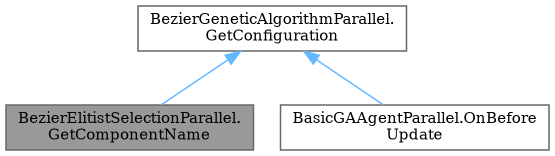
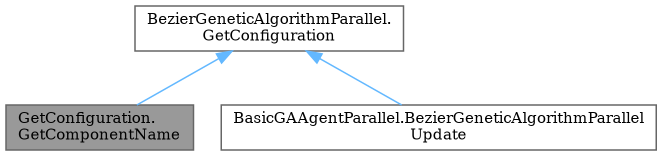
node "BezierElitistSelectionParallel. GetComponentName": label "BezierElitistSelectionParallel. GetComponentName" -> "GetConfiguration. GetComponentName"
node "BasicGAAgentParallel.OnBefore Update": label "BasicGAAgentParallel.OnBefore Update" -> "BasicGAAgentParallel.BezierGeneticAlgorithmParallel Update"
